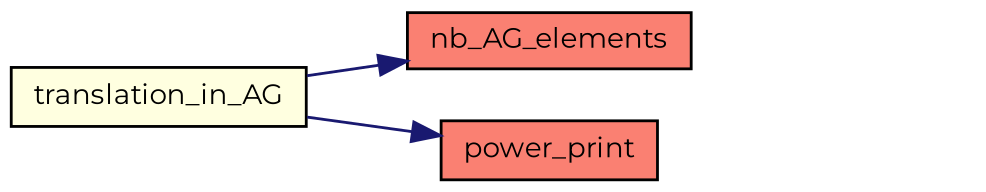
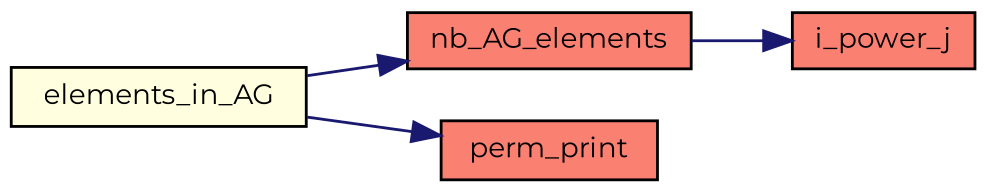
node "i_power_j": added
node "translation_in_AG": label "translation_in_AG" -> "elements_in_AG"
node "power_print": label "power_print" -> "perm_print"
